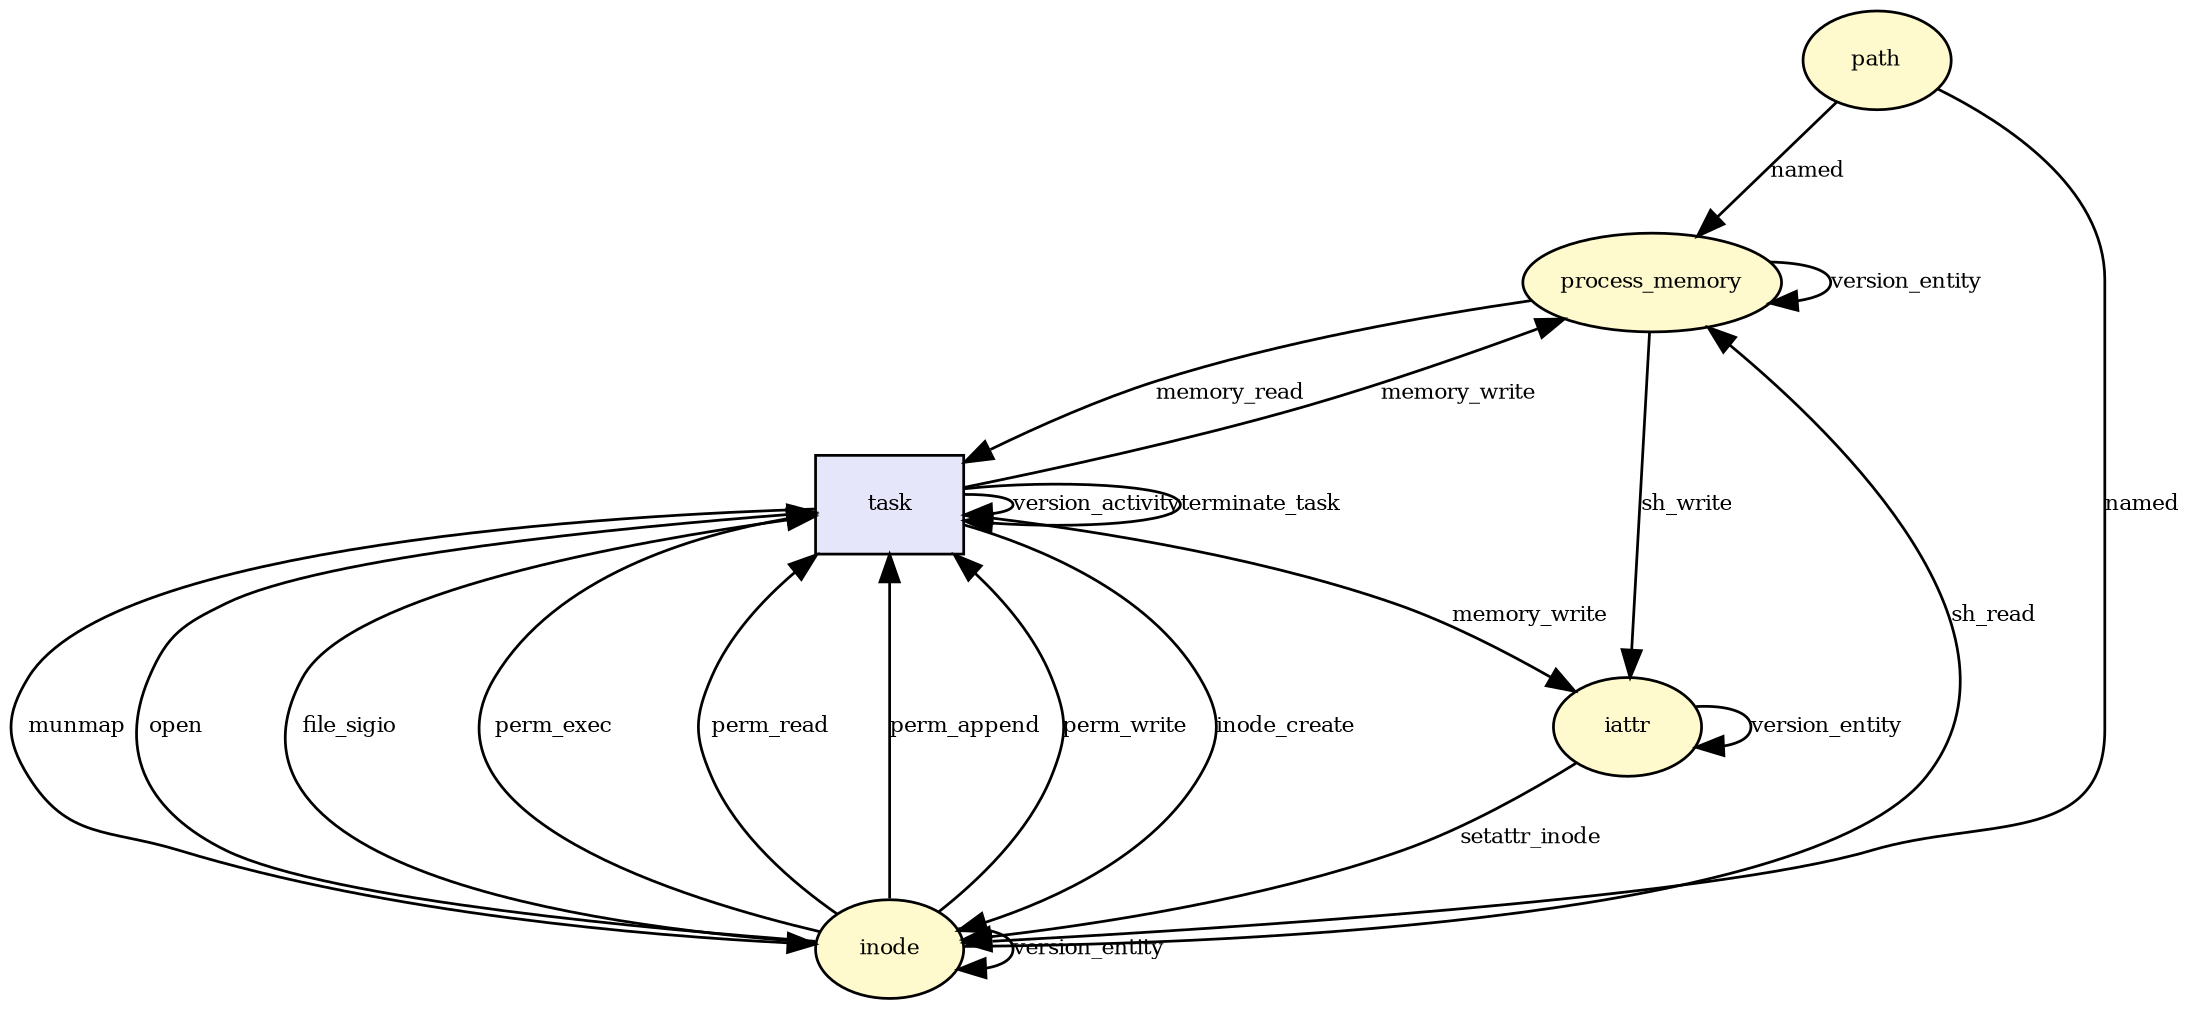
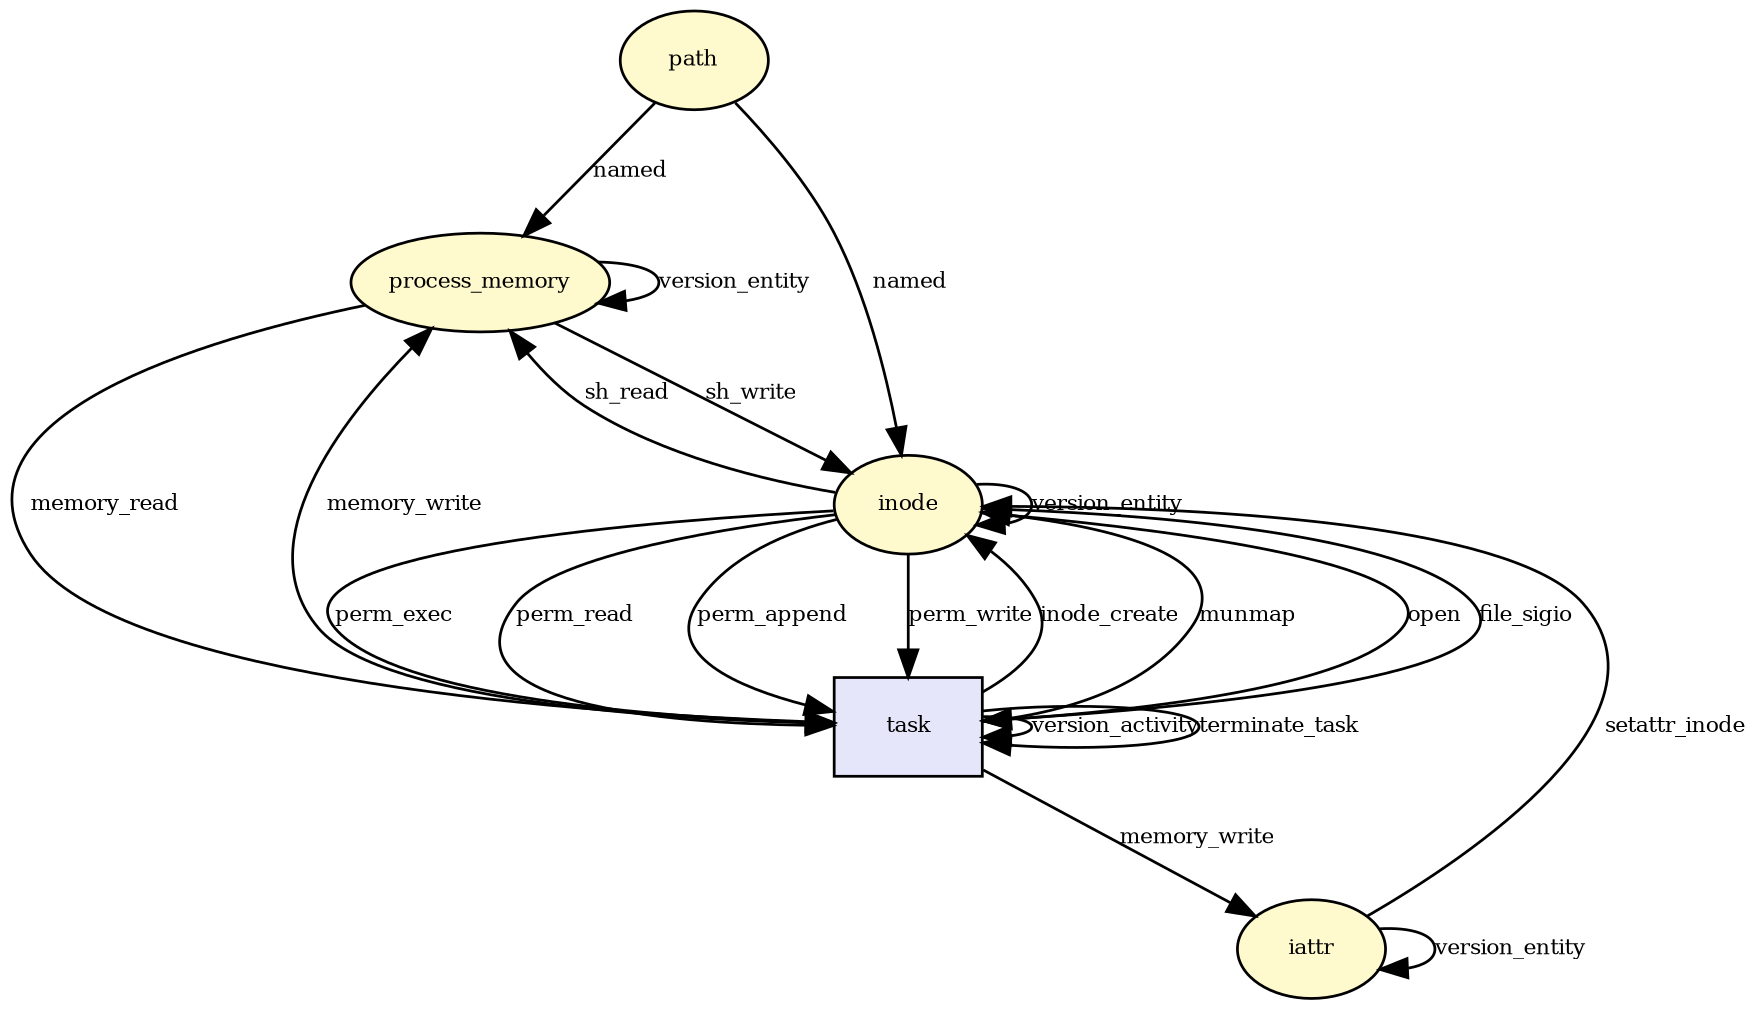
edge "process_memory" -> "iattr": now "process_memory" -> "inode"
